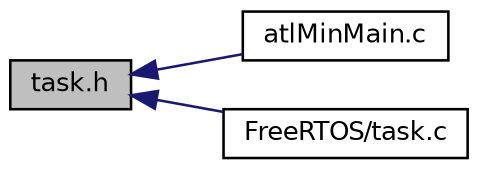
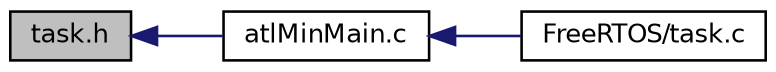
edge "FreeRTOS/task.c" -> "task.h": now "FreeRTOS/task.c" -> "atlMinMain.c"
